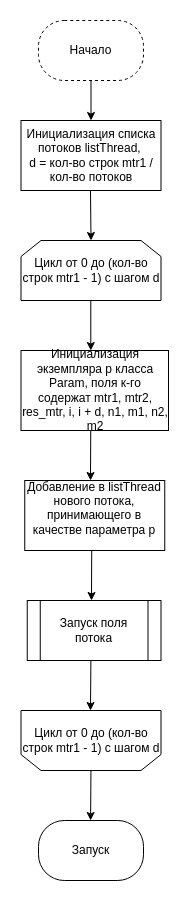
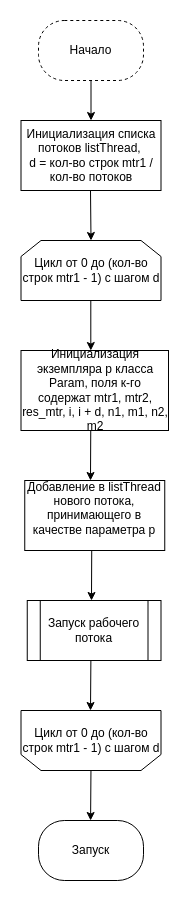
node "Запуск поля потока": label "Запуск поля потока" -> "Запуск рабочего потока"
